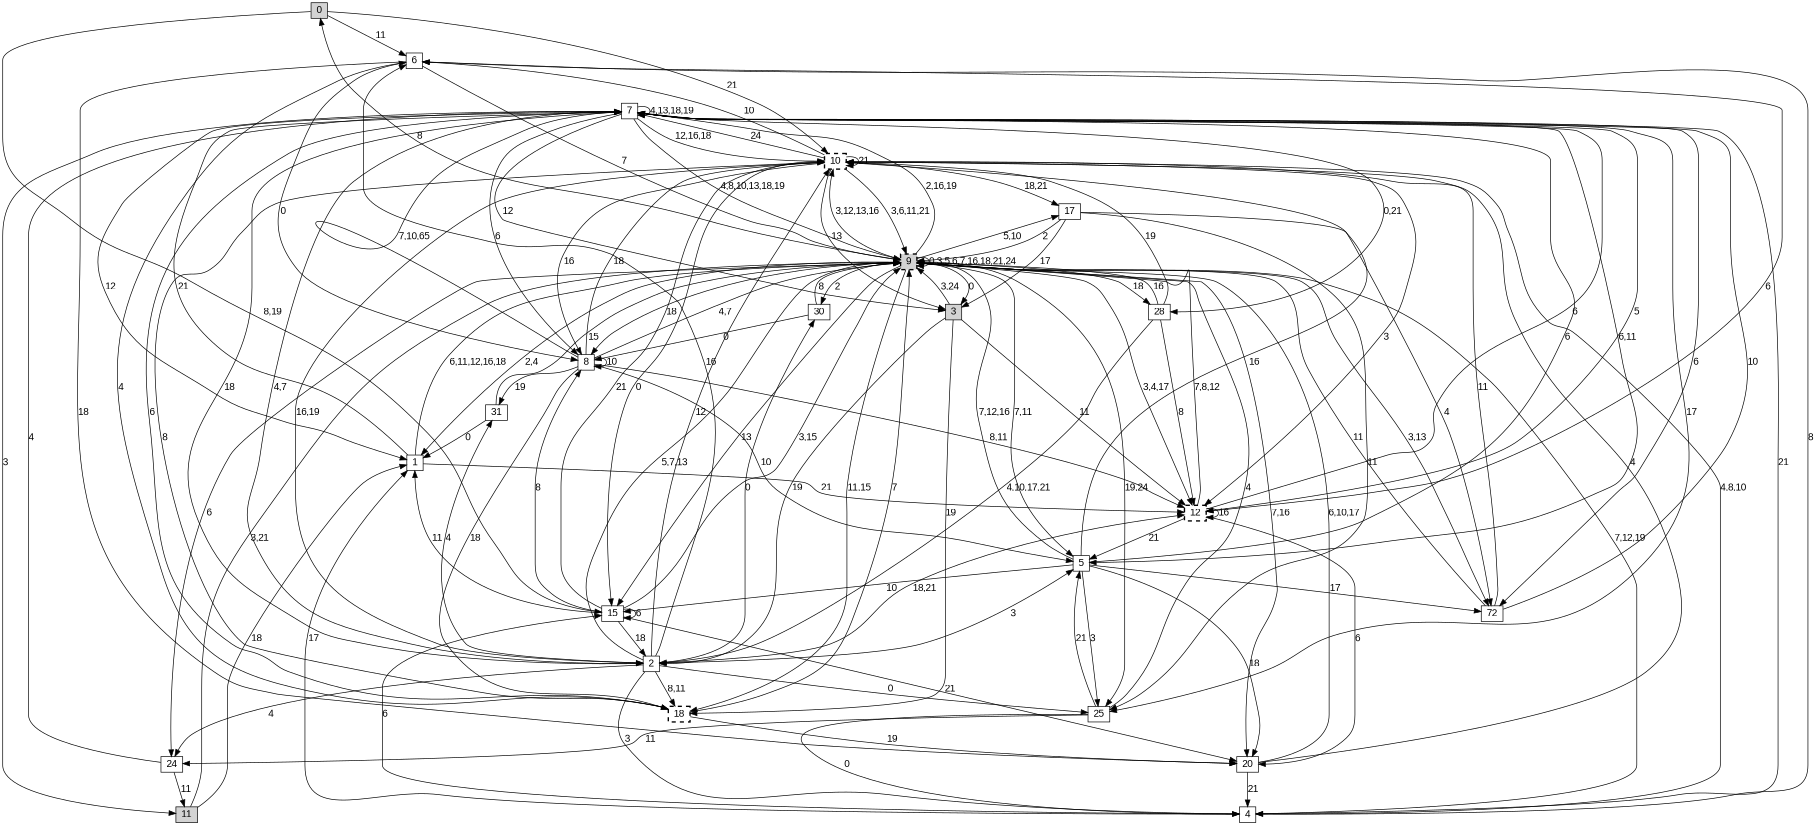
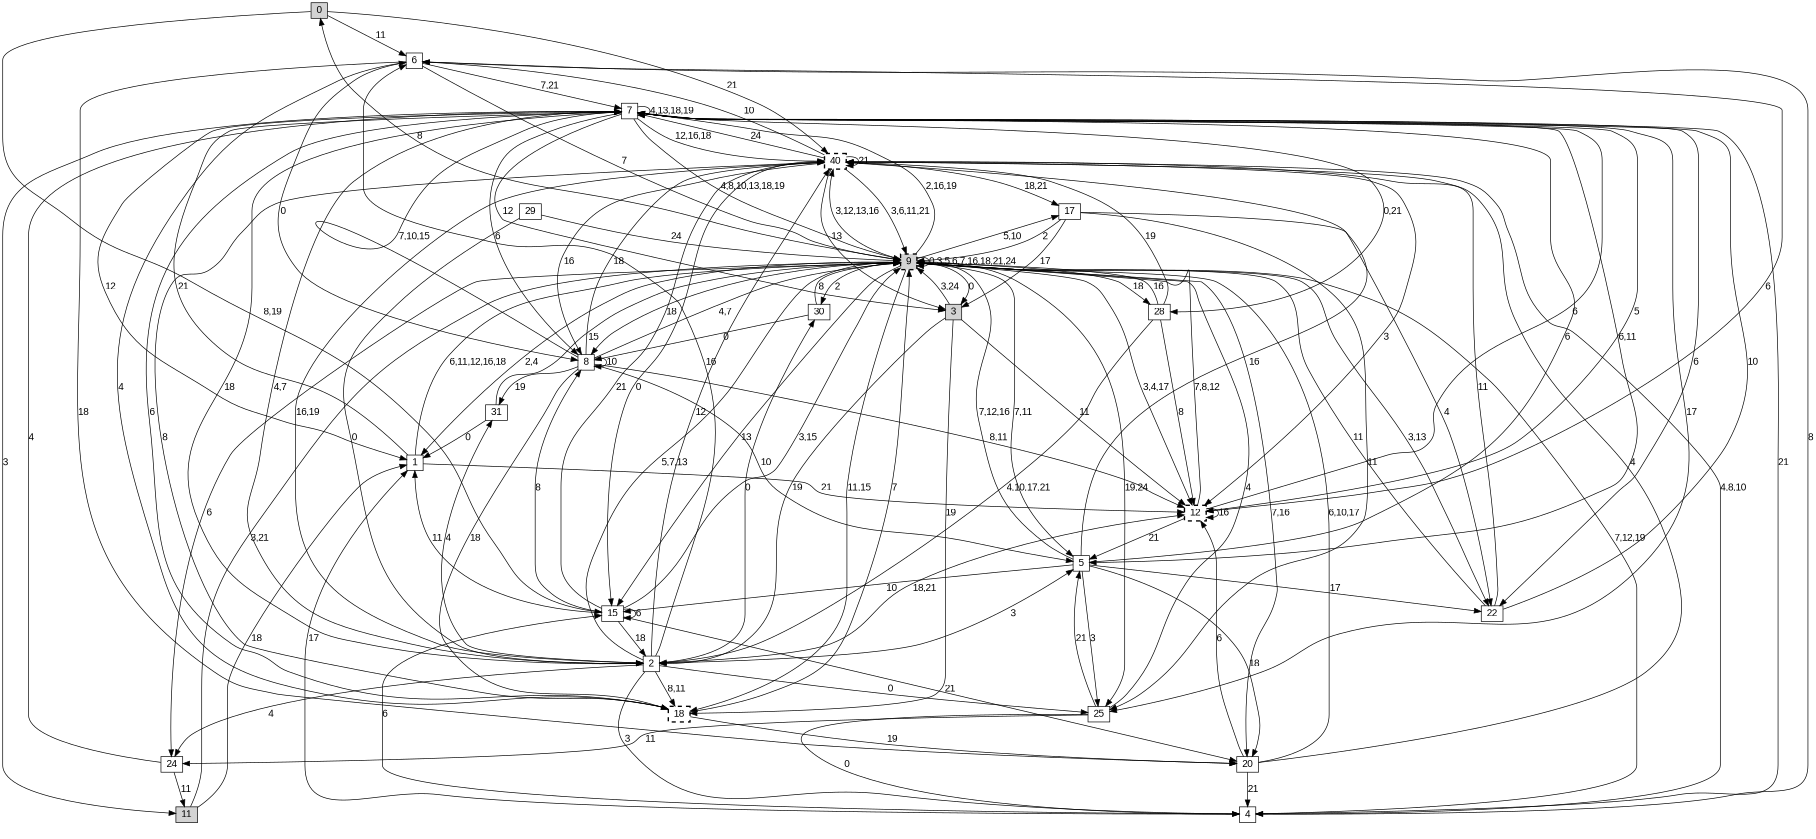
edge "6" -> "7": added, label "7,21"
node "10": label "10" -> "40"
node "29": added
edge "8" -> "7": label "7,10,65" -> "7,10,15"
node "72": label "72" -> "22"
edge "12" -> "20": reversed
